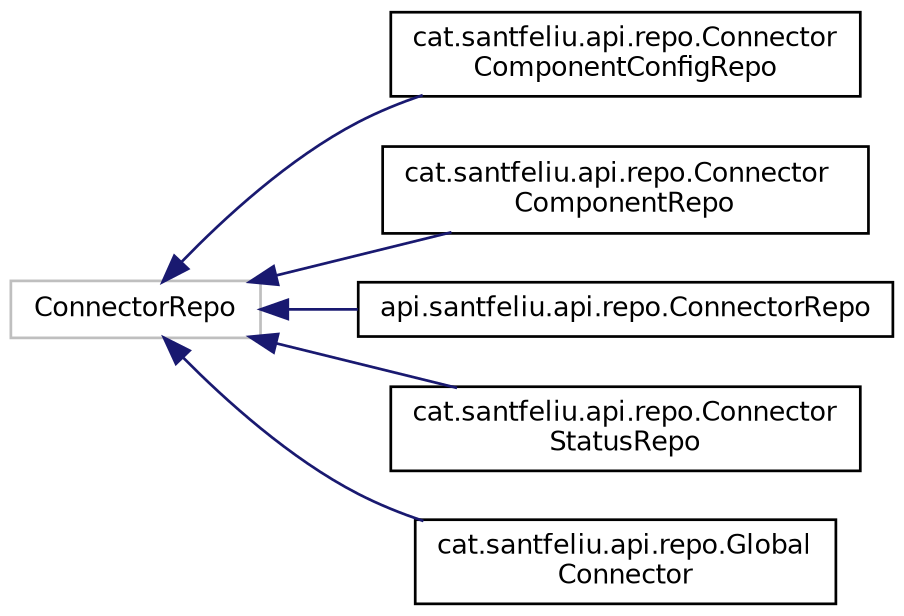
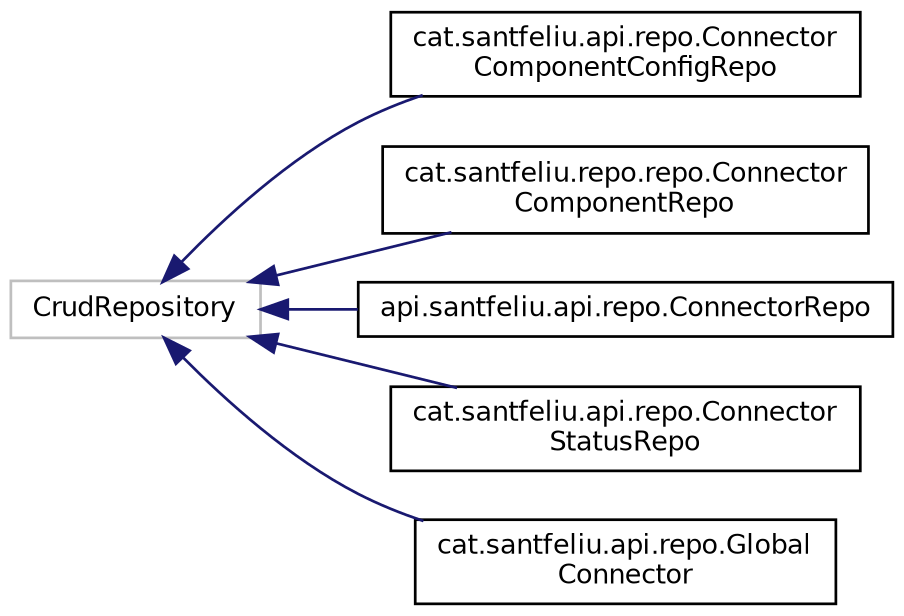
node "cat.santfeliu.api.repo.Connector ComponentRepo": label "cat.santfeliu.api.repo.Connector ComponentRepo" -> "cat.santfeliu.repo.repo.Connector ComponentRepo"
node "ConnectorRepo": label "ConnectorRepo" -> "CrudRepository"
